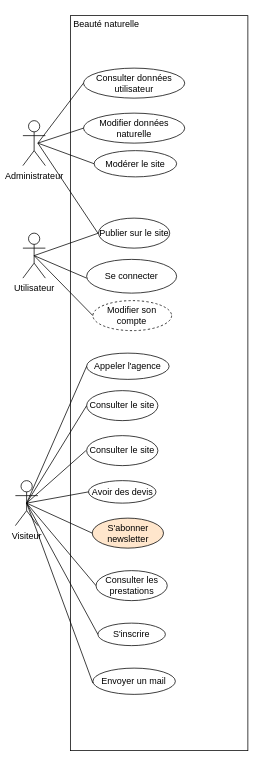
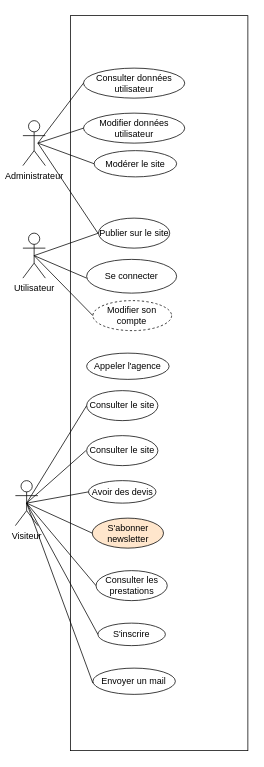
node "Beauté naturelle": removed
node "Modifier données naturelle": label "Modifier données naturelle" -> "Modifier données utilisateur"
edge "Appeler l'agence" -- "Visiteur": removed
